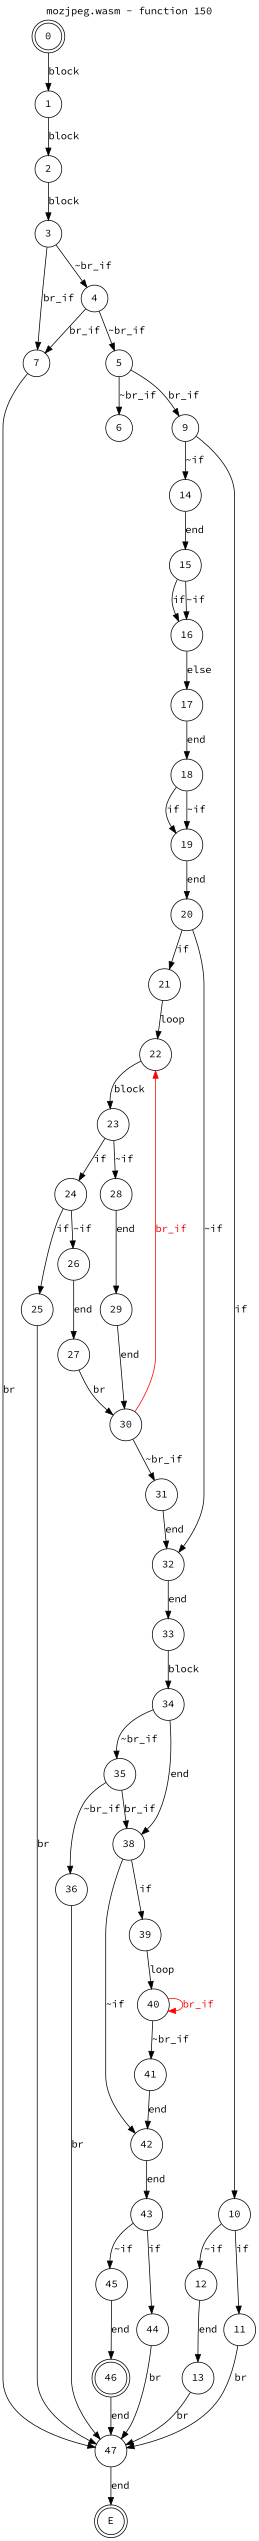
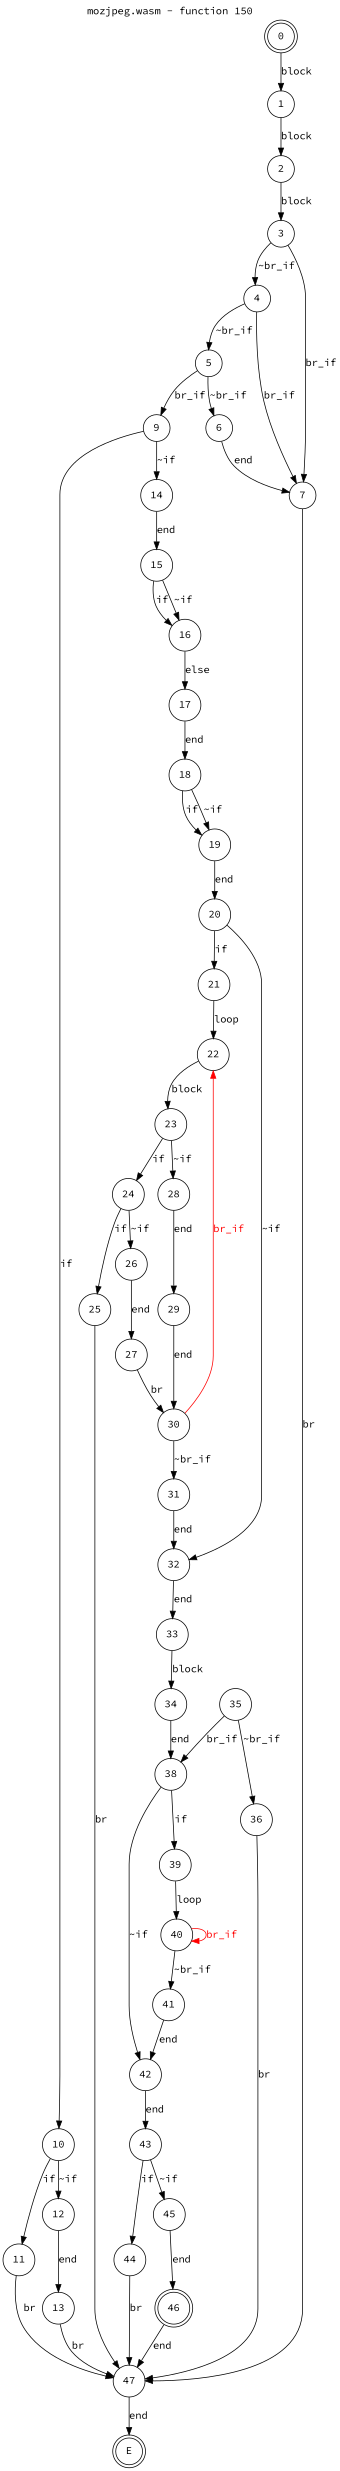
edge "6" -> "7": added, label "end"
edge "34" -> "35": removed, label "~br_if"
